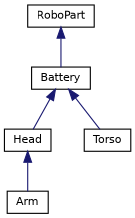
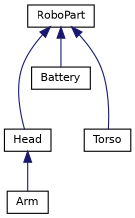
edge "Head" -> "Battery": now "Head" -> "RoboPart"
edge "Torso" -> "Battery": now "Torso" -> "RoboPart"
